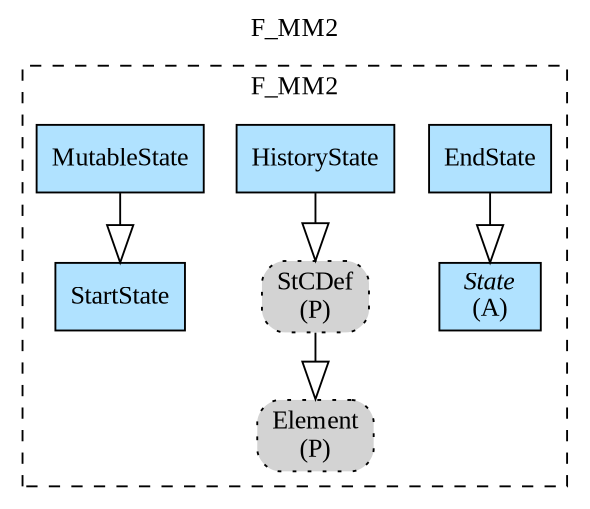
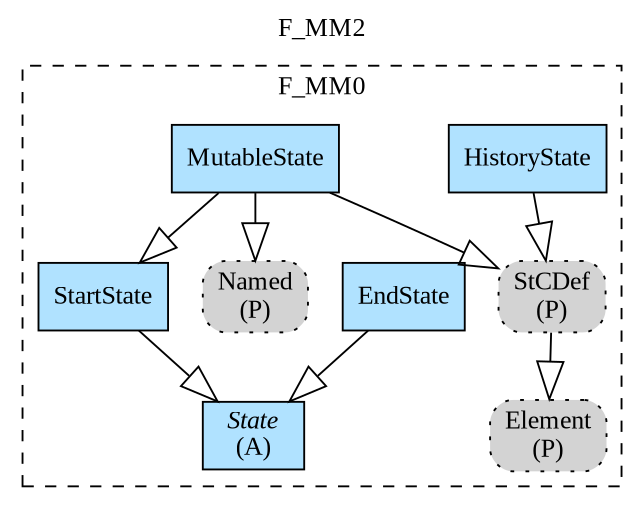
cluster "F_MM2": label "F_MM2" -> "F_MM0"
edge "MutableState" -> "StCDef": added
node "Named": added
edge "StartState" -> "State": added
